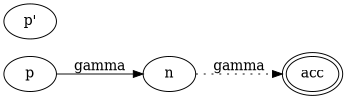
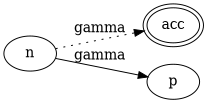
node "p'": removed
edge "p" -> "n": reversed
